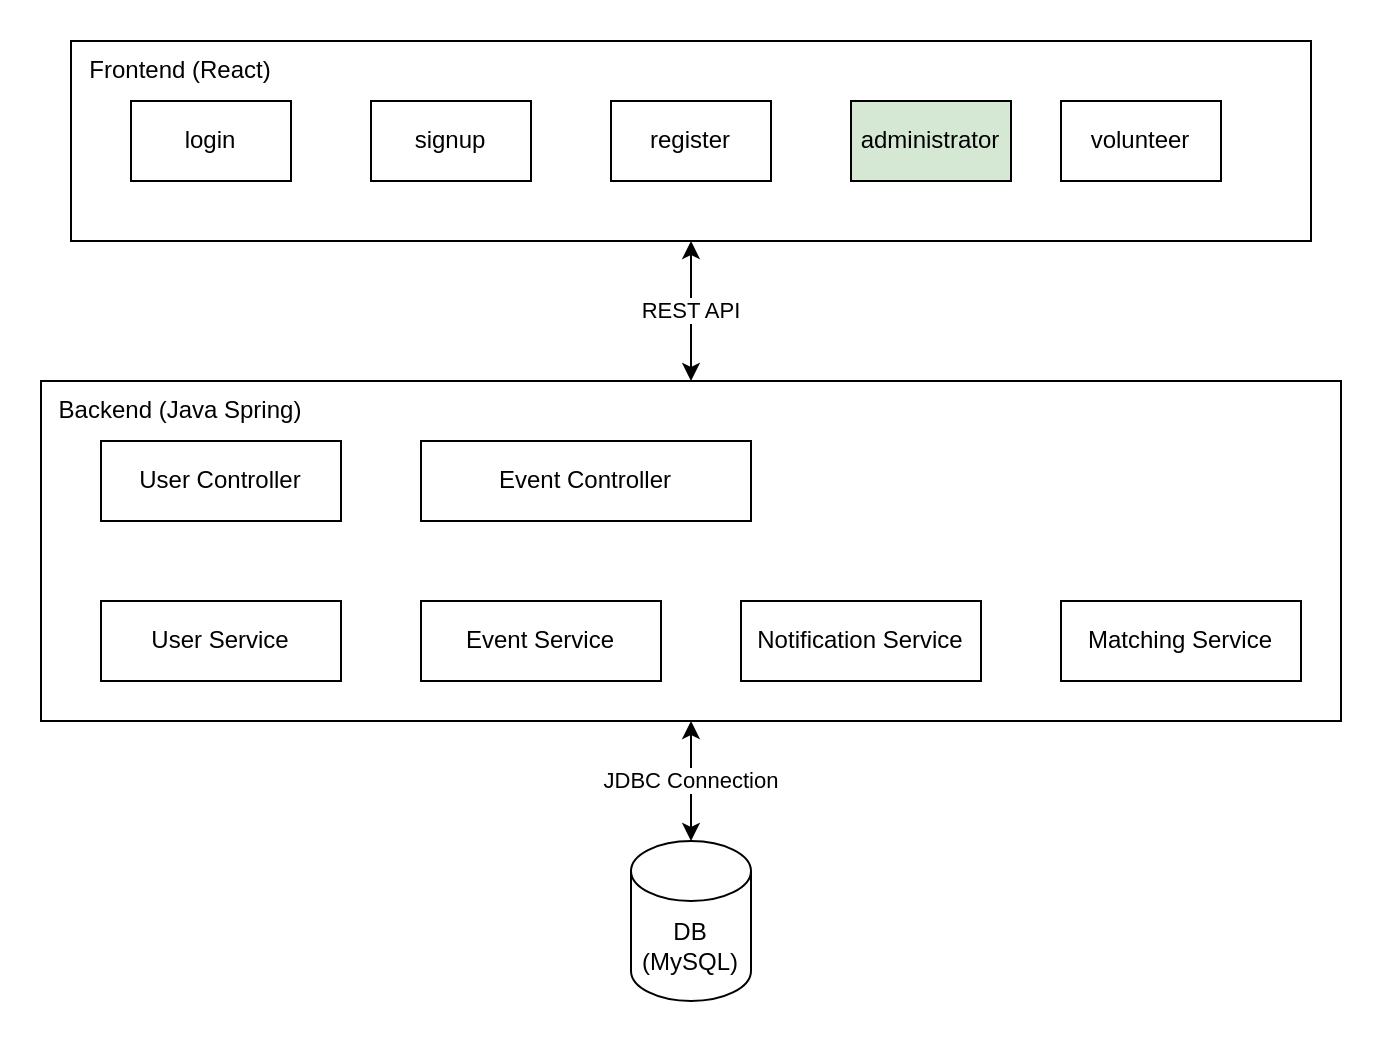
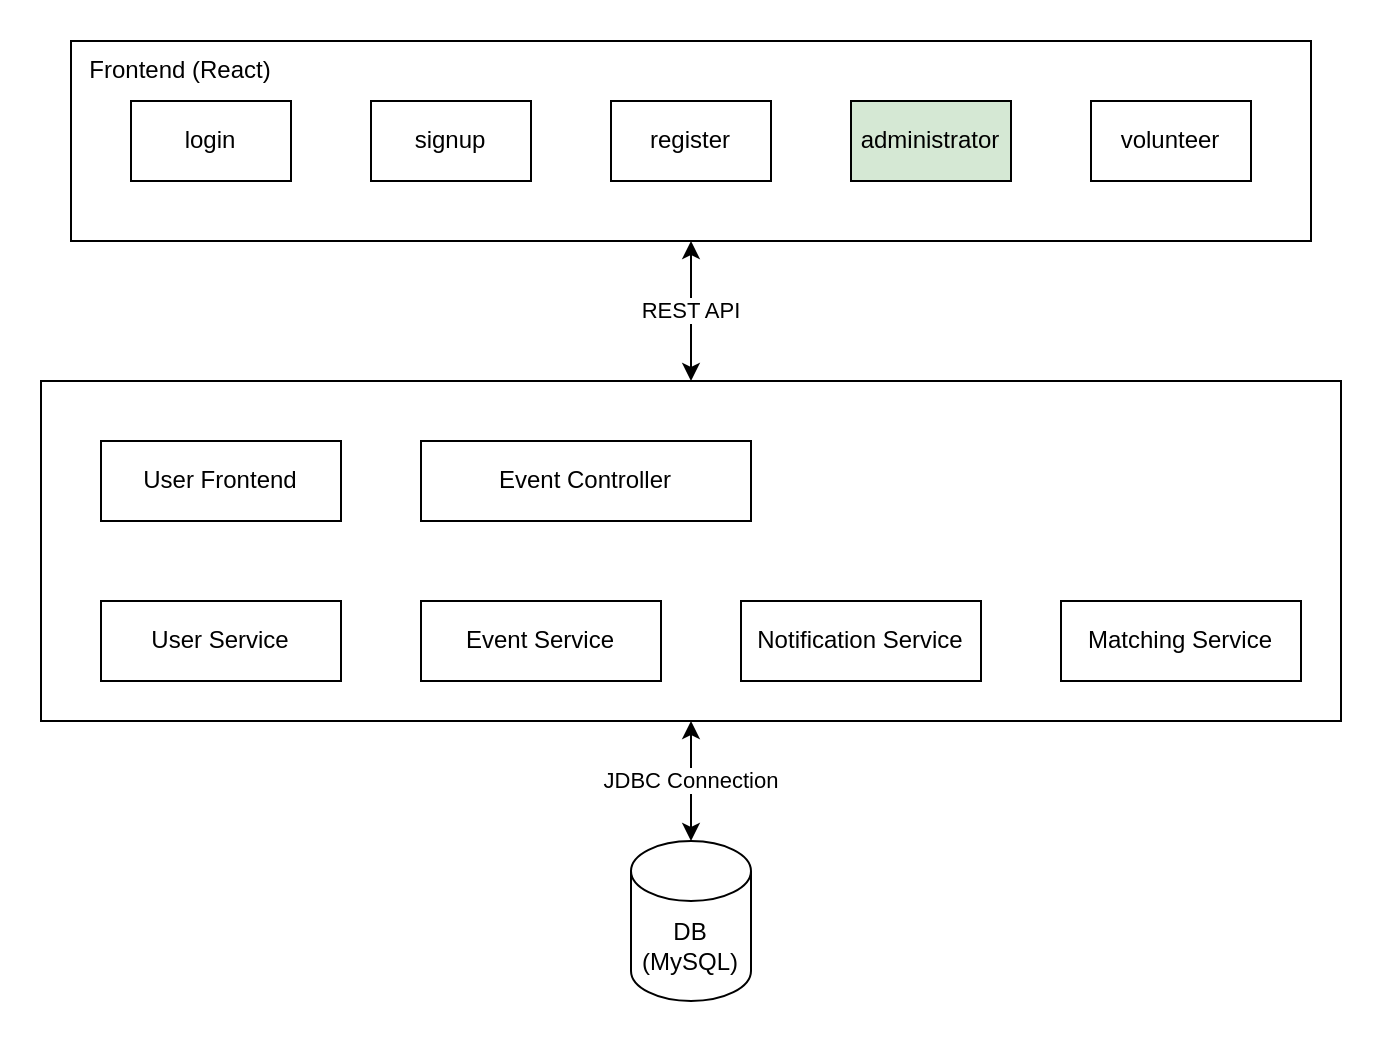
node "volunteer": moved (1141, 141) -> (1171, 141)
node "Backend (Java Spring)": removed
node "User Controller": label "User Controller" -> "User Frontend"
